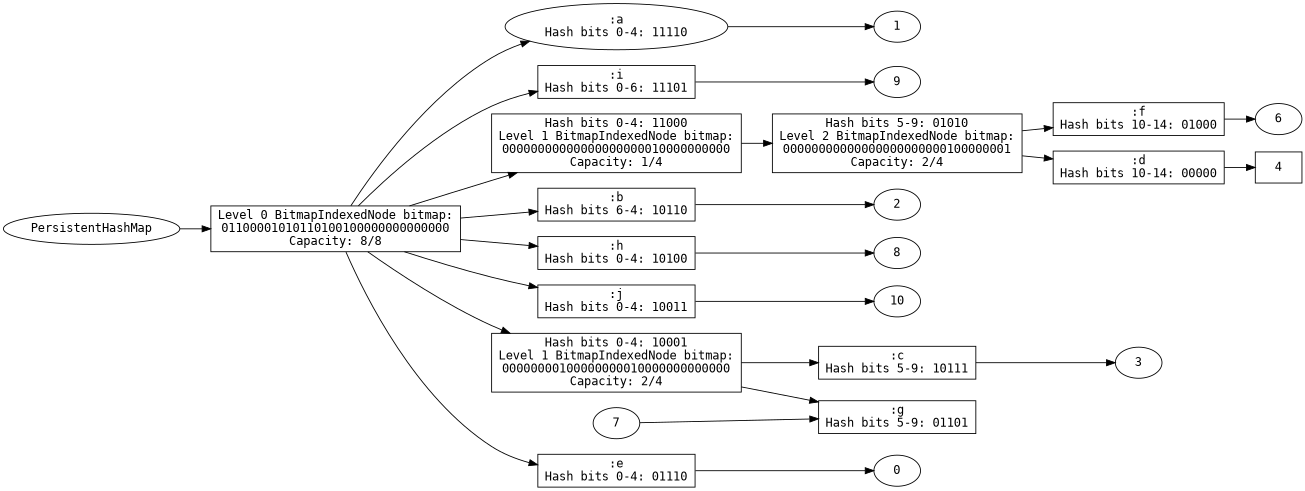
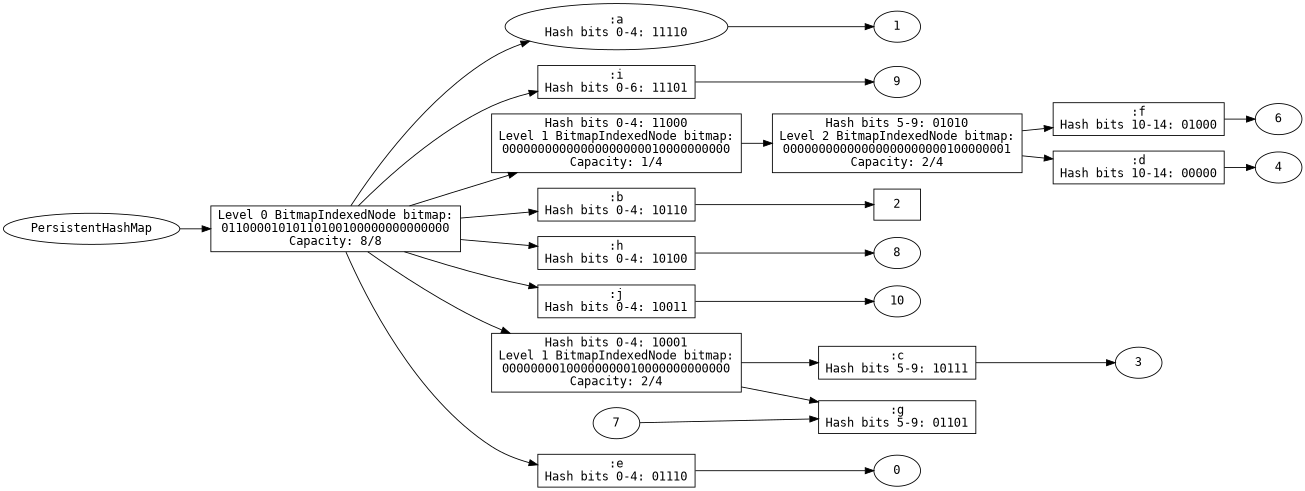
node "4": shape box -> ellipse
node ":b Hash bits 6-4: 10110": label ":b Hash bits 6-4: 10110" -> ":b Hash bits 0-4: 10110"
node "2": shape ellipse -> box
